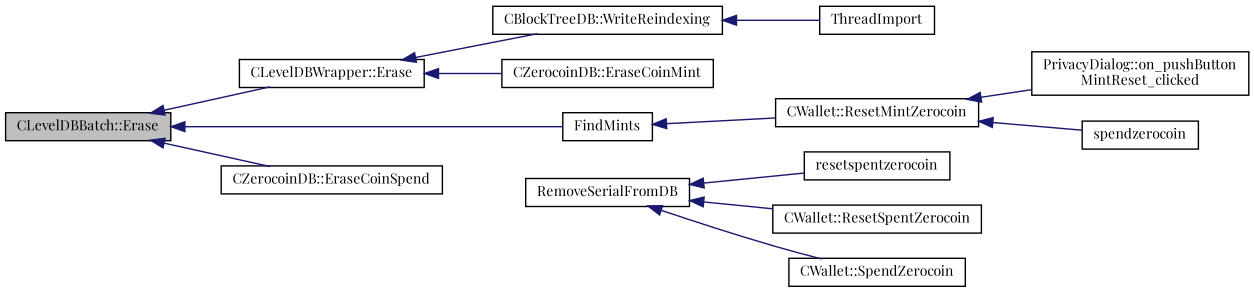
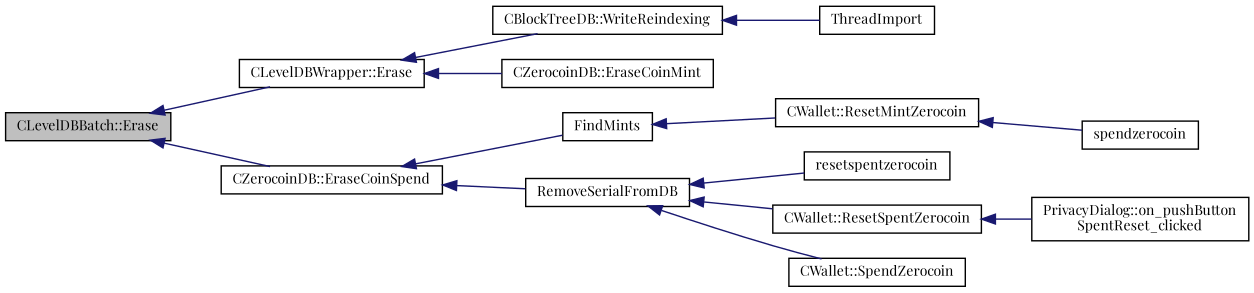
node "PrivacyDialog::on_pushButton MintReset_clicked": removed
edge "FindMints" -> "CLevelDBBatch::Erase": now "FindMints" -> "CZerocoinDB::EraseCoinSpend"
edge "RemoveSerialFromDB" -> "CZerocoinDB::EraseCoinSpend": added
node "PrivacyDialog::on_pushButton SpentReset_clicked": added
